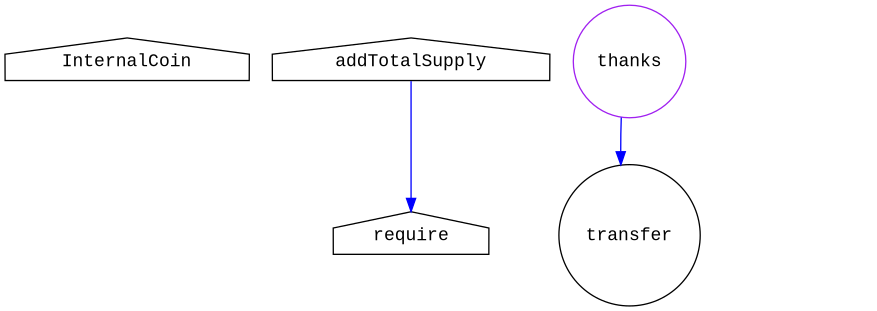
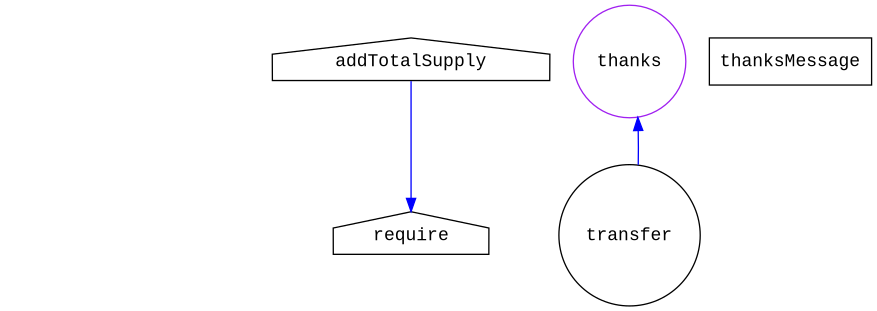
node "InternalCoin": removed
node "thanksMessage": added
edge "thanks" -> "transfer": reversed
